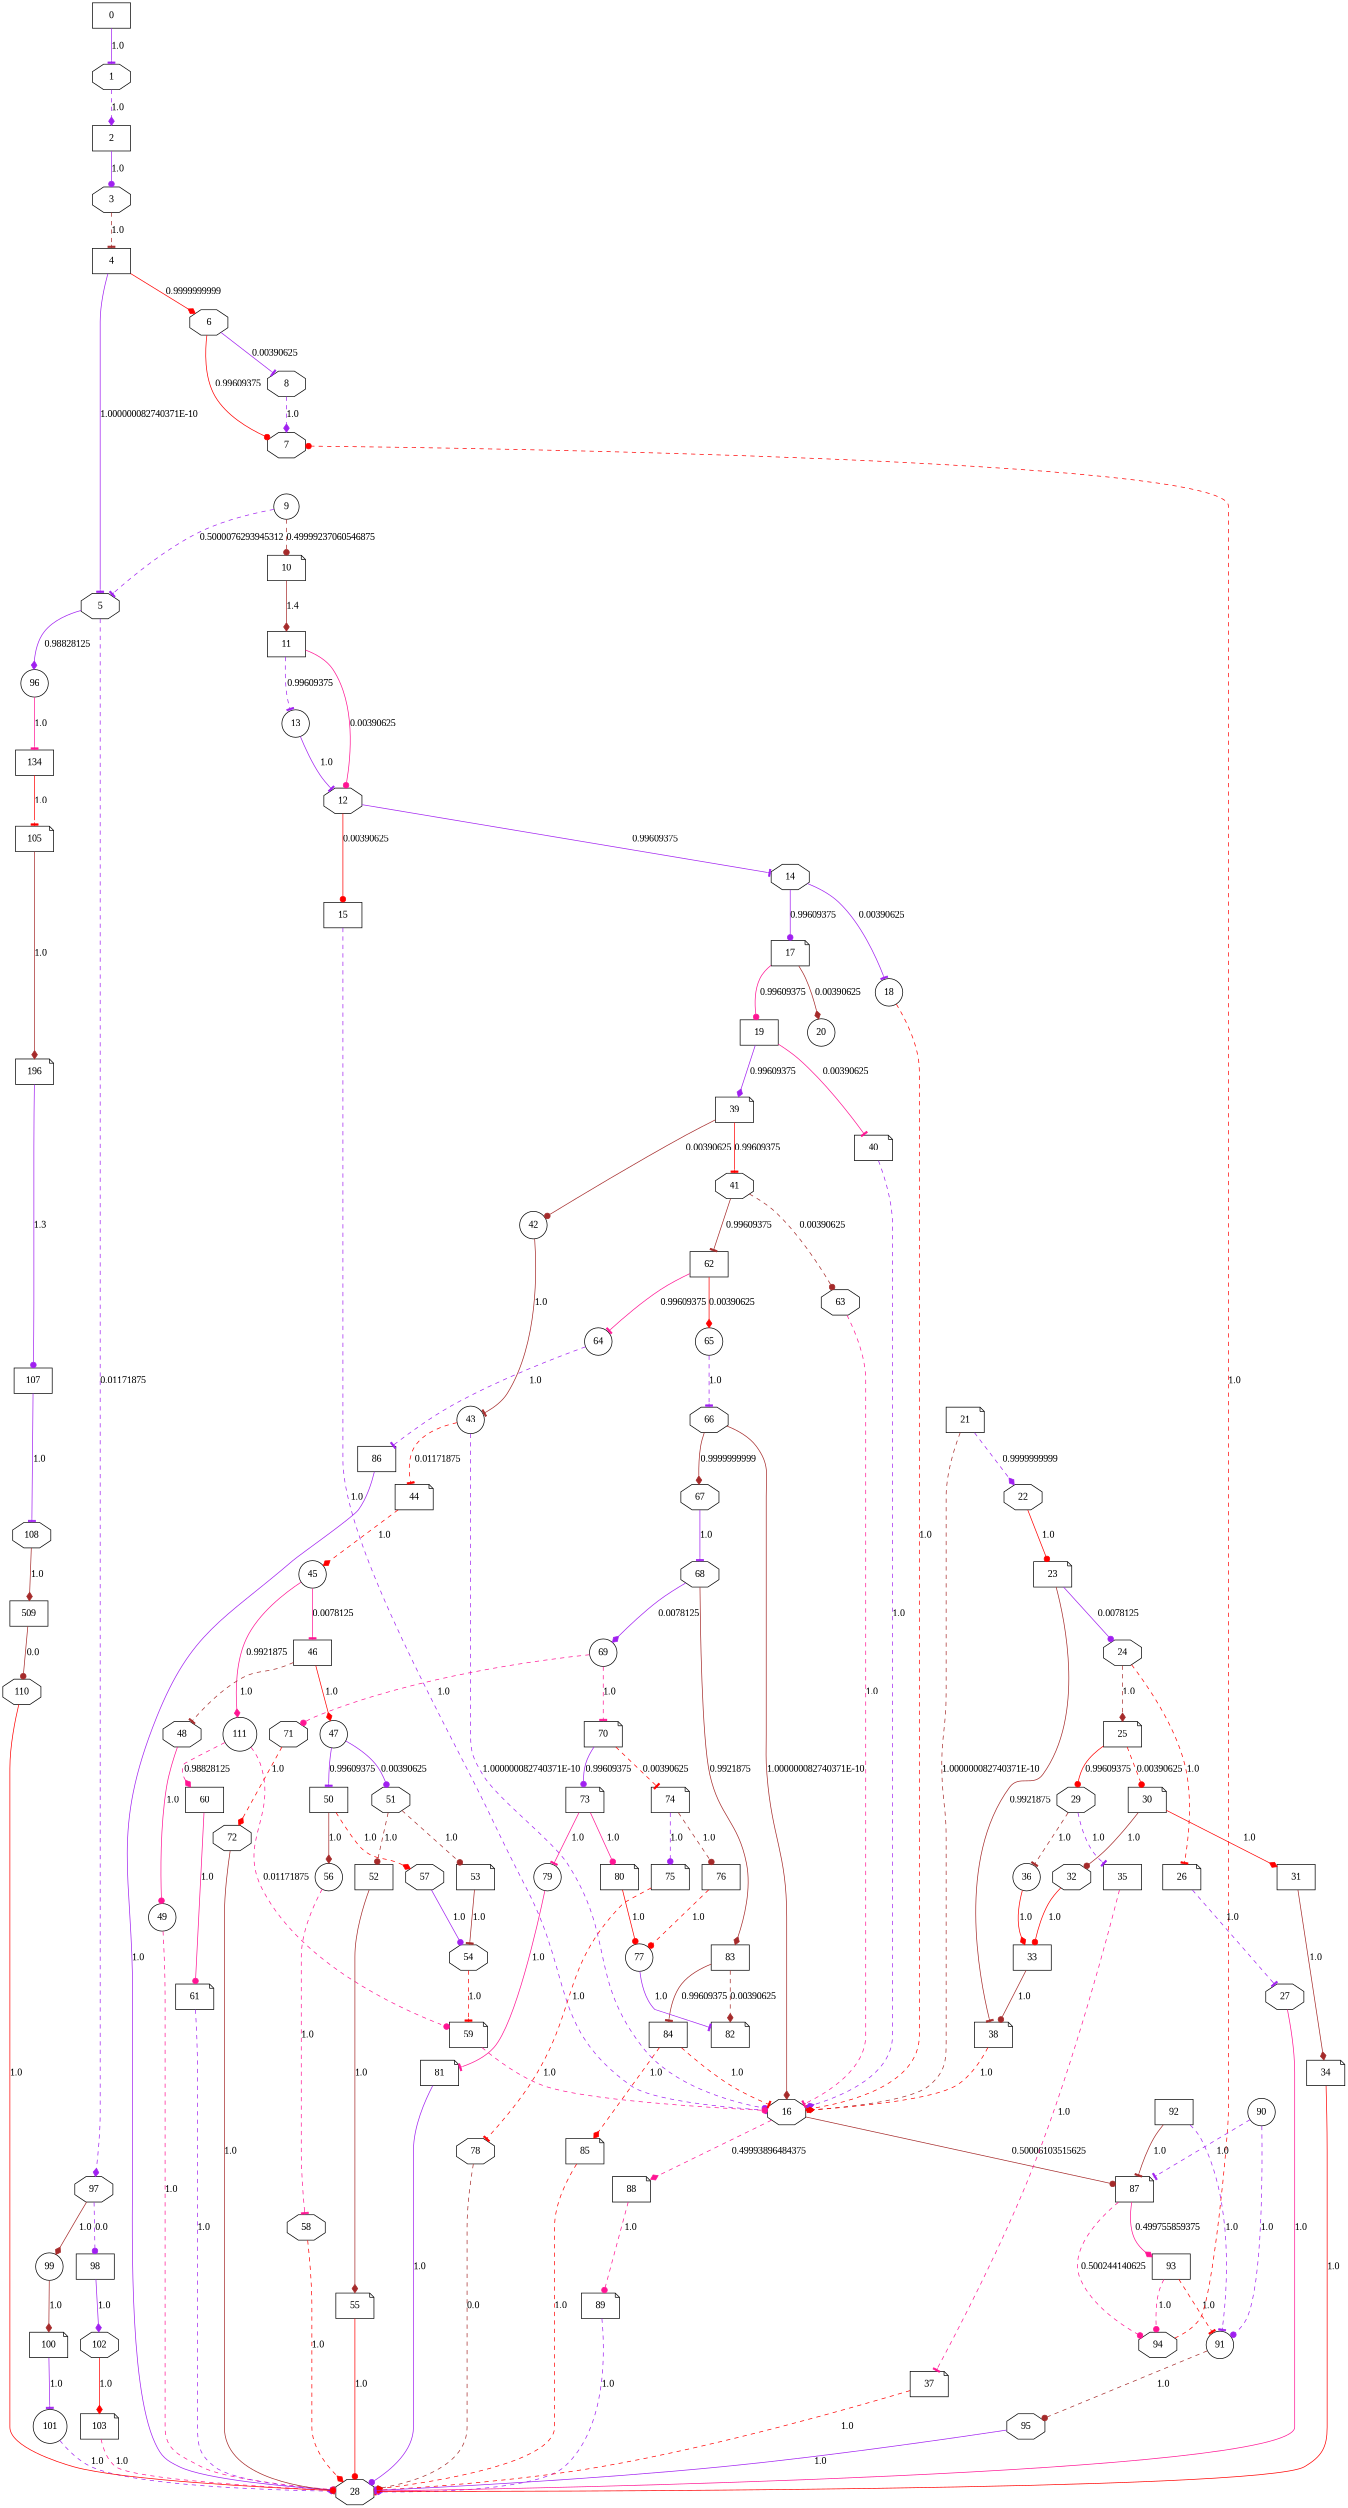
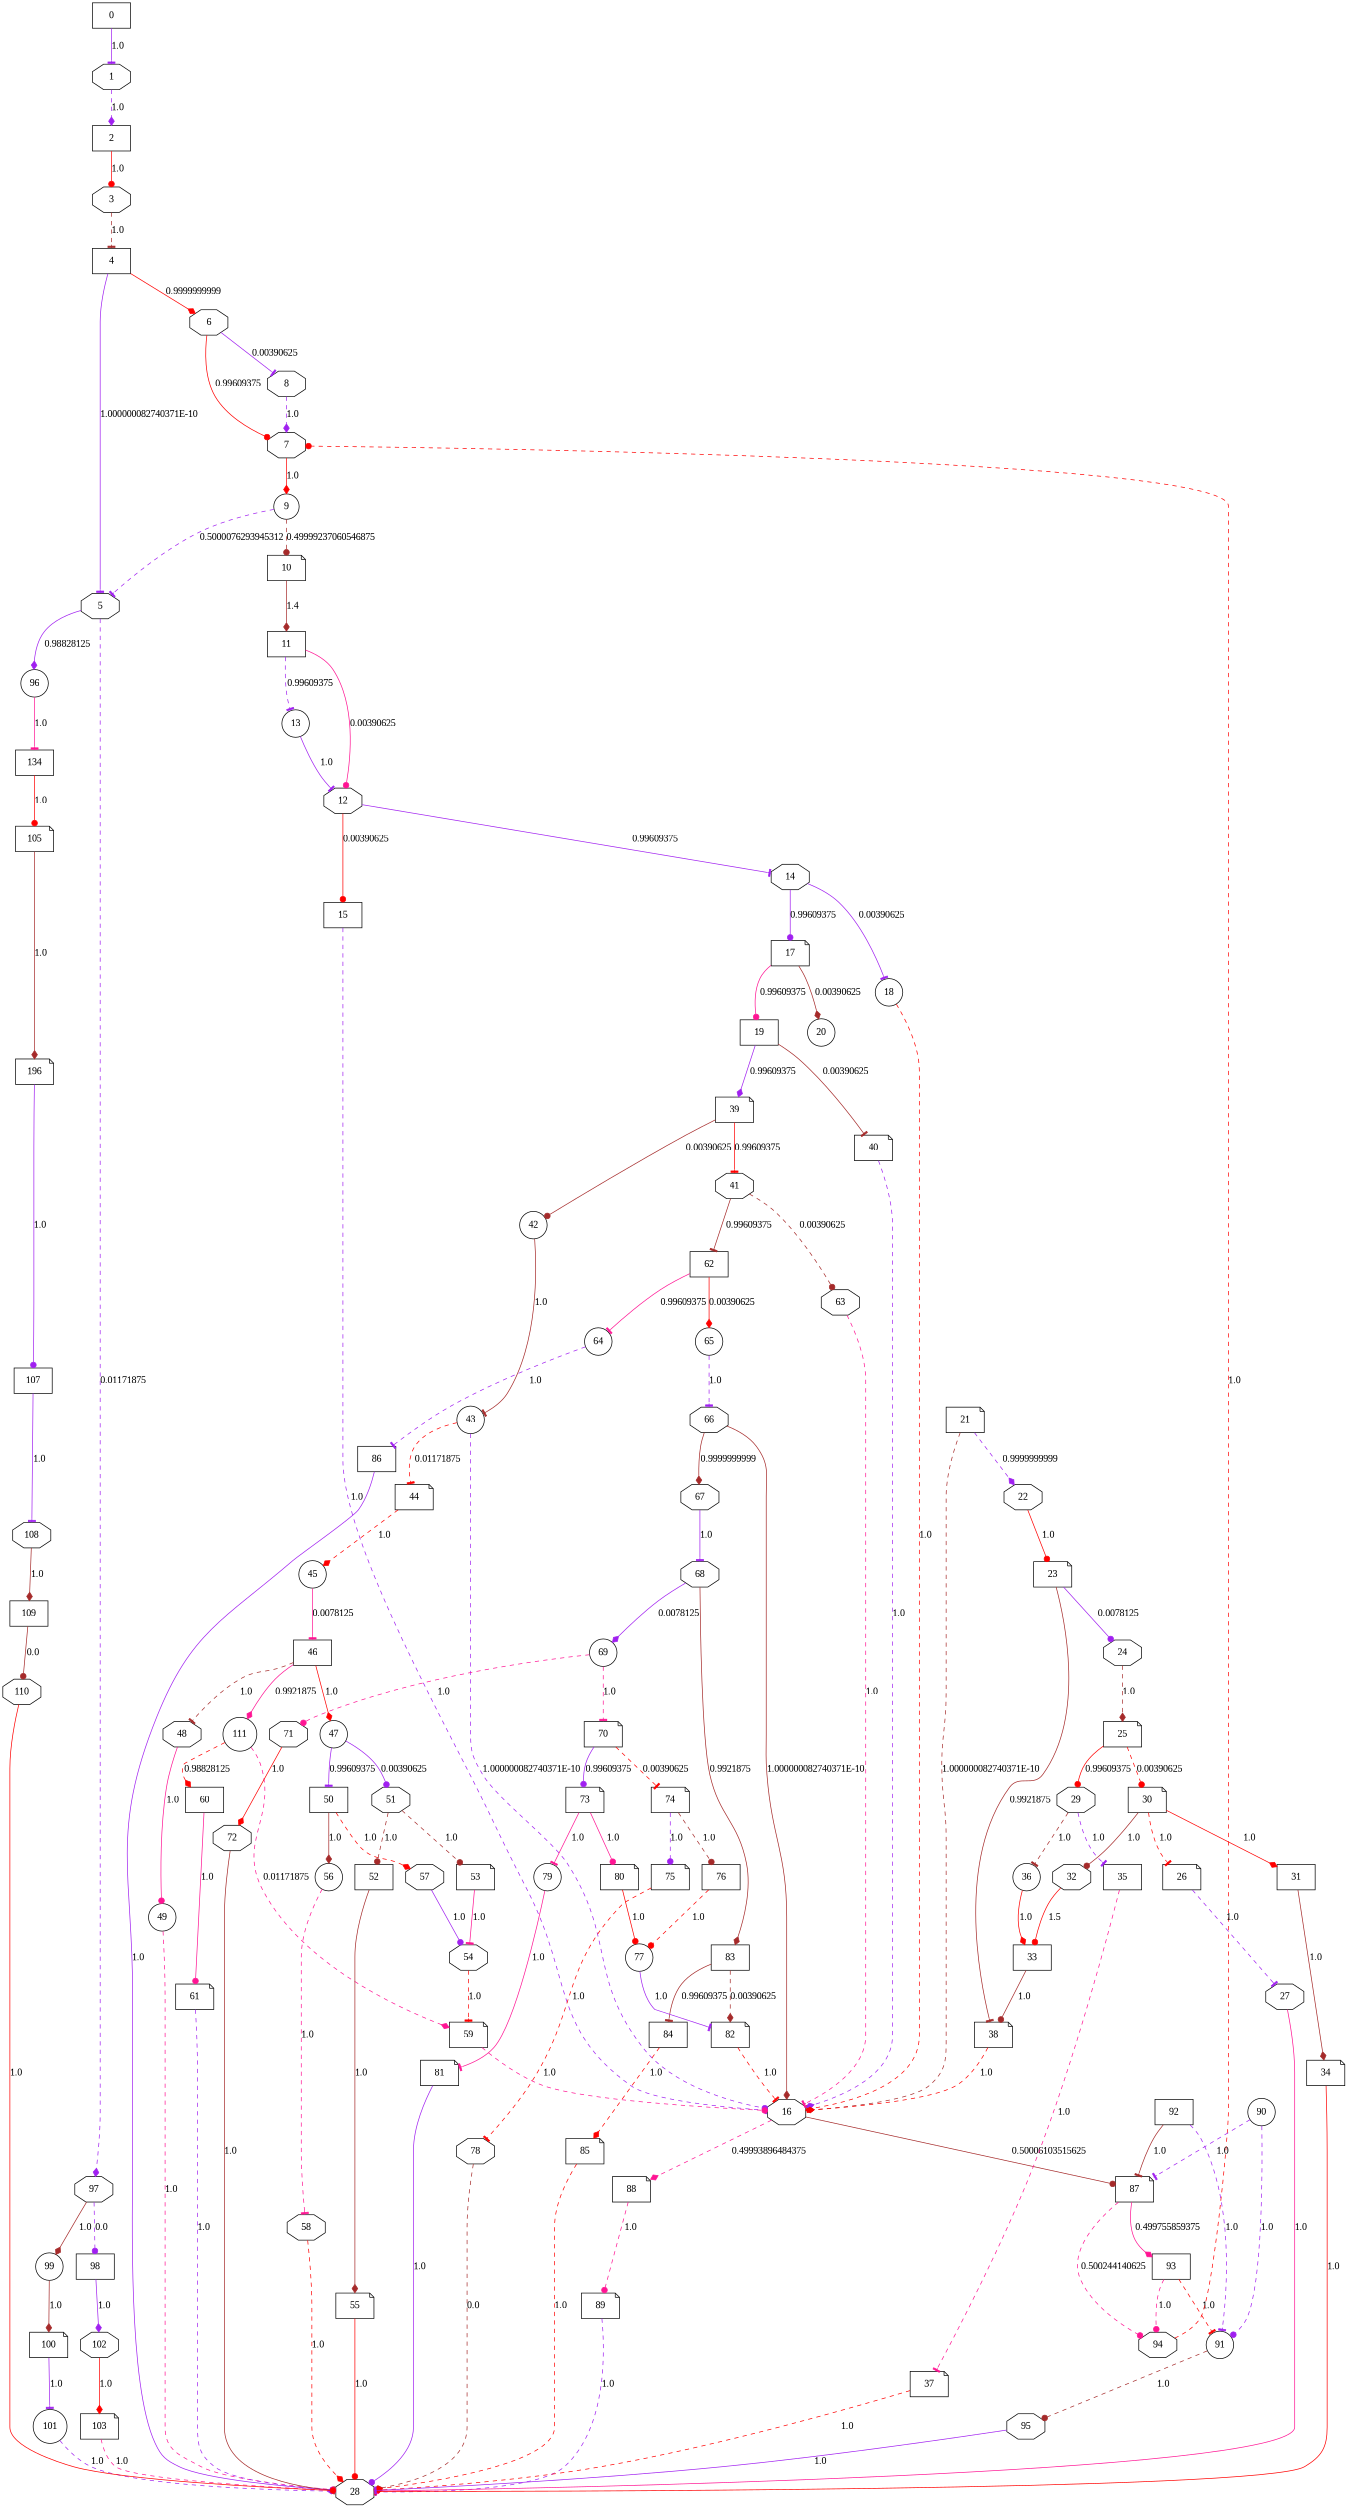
edge "2" -> "3": color purple -> red
edge "7" -> "9": added, label "1.0"
edge "134" -> "105": arrowhead tee -> dot
edge "19" -> "40": color deeppink -> brown
edge "196" -> "107": label "1.3" -> "1.0"
node "509": label "509" -> "109"
edge "45" -> "111": now "46" -> "111"
edge "24" -> "26": now "30" -> "26"
edge "111" -> "60": color deeppink -> red
edge "71" -> "72": style dashed -> solid
edge "53" -> "54": color brown -> deeppink
edge "32" -> "33": label "1.0" -> "1.5"
edge "111" -> "59": arrowhead dot -> diamond
edge "84" -> "16": now "82" -> "16"
edge "89" -> "28": arrowhead diamond -> tee
